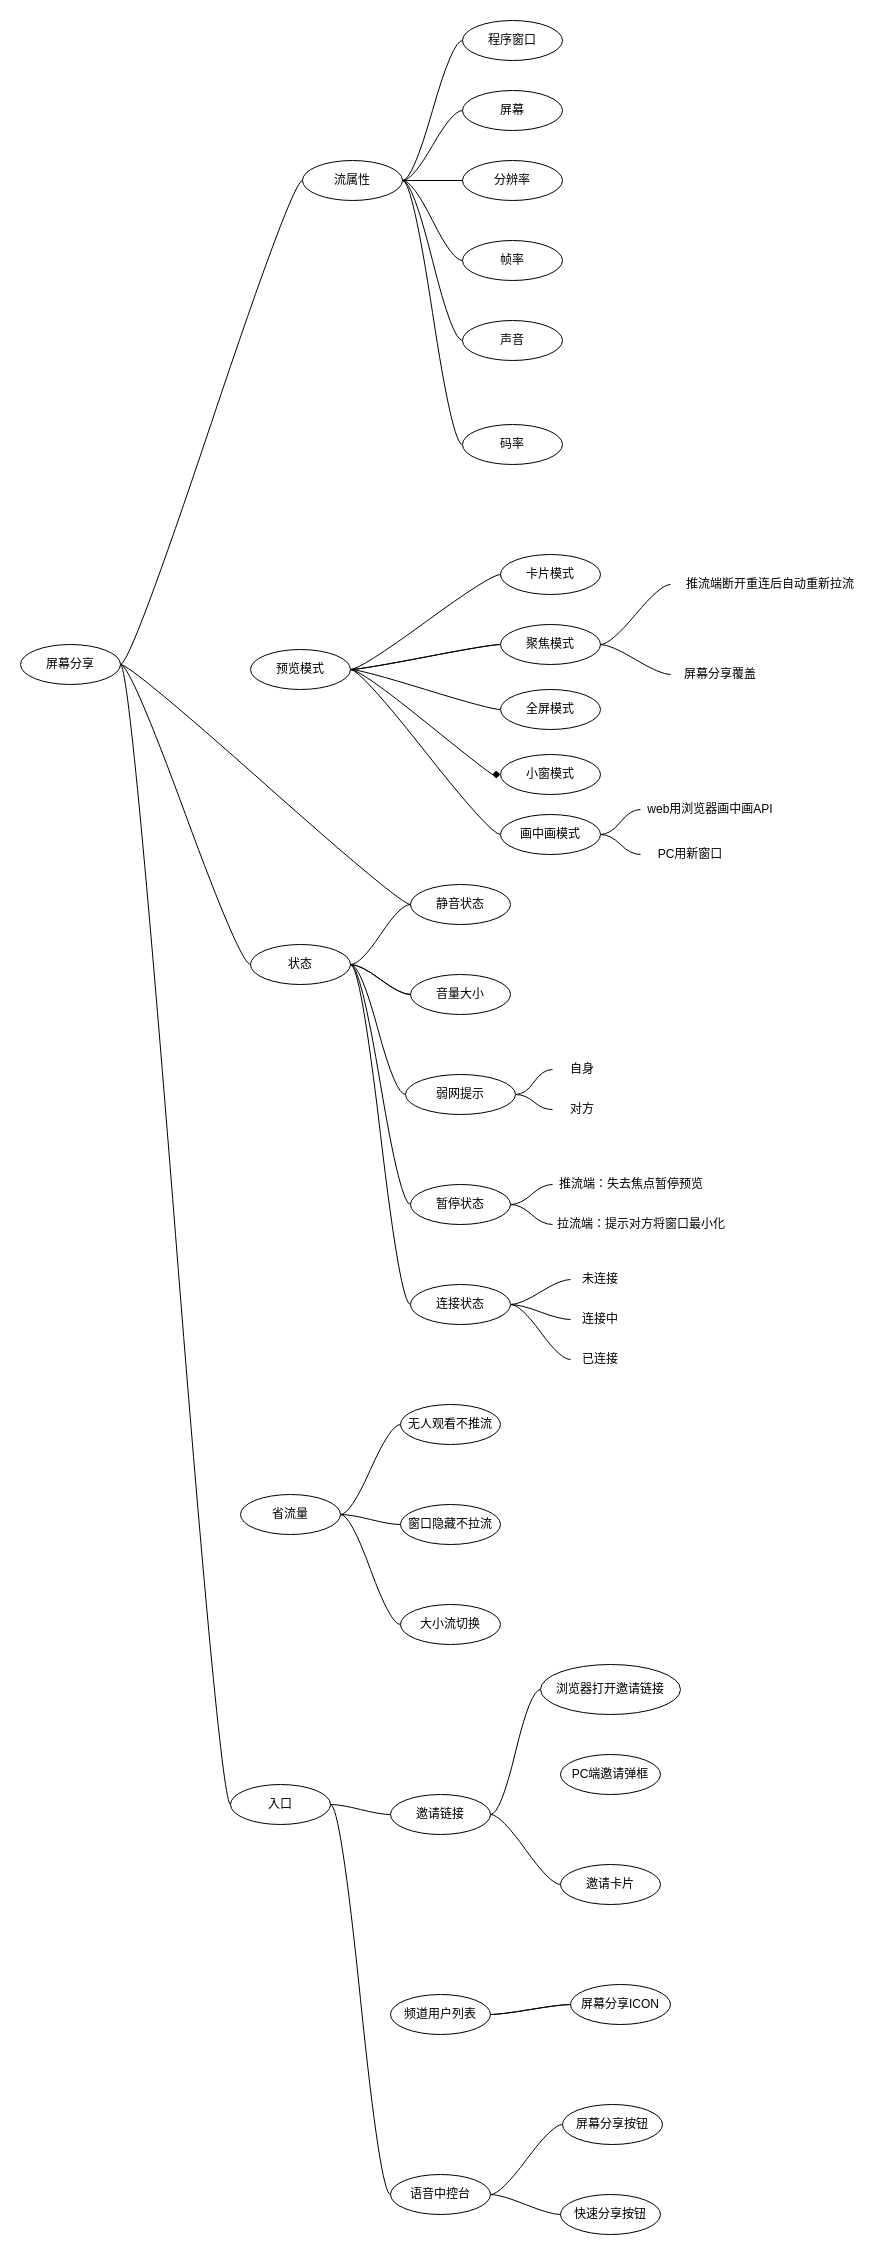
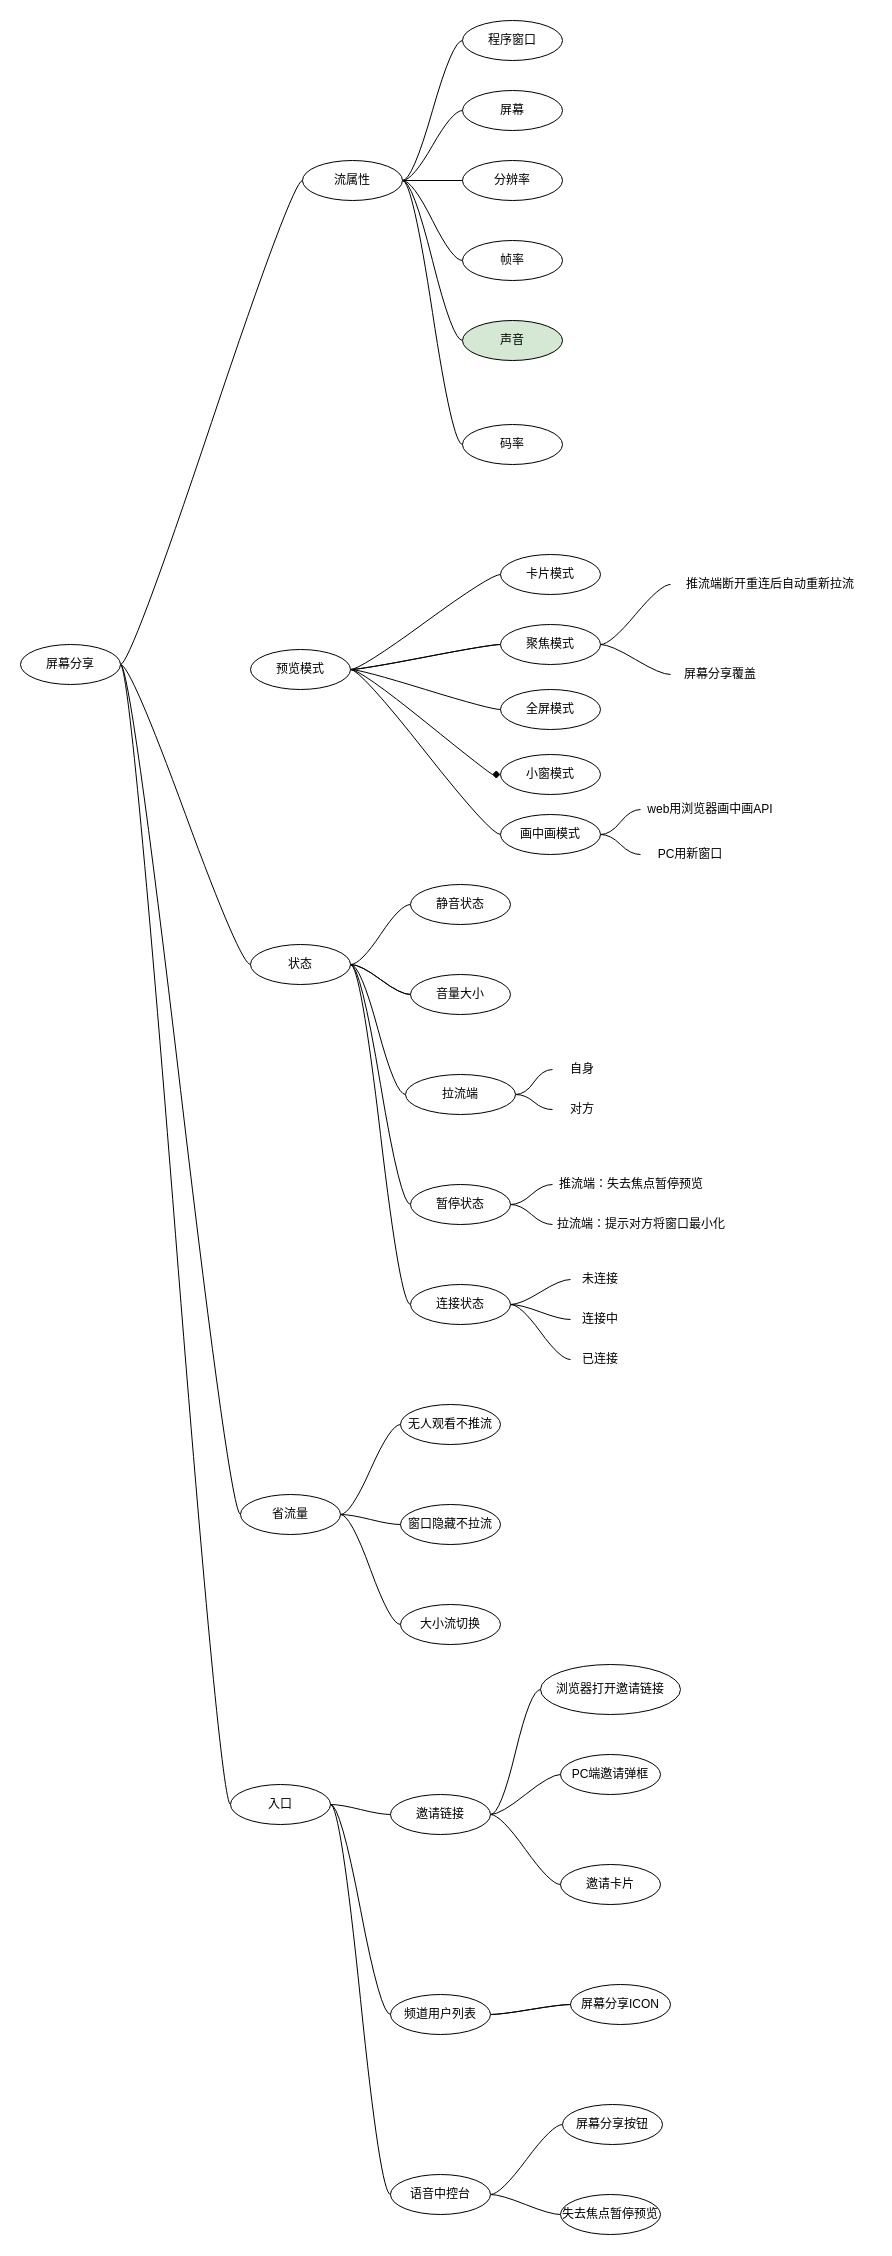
node "声音": fillcolor #ffffff -> #d5e8d4
edge "屏幕分享" -- "静音状态": now "屏幕分享" -- "省流量"
node "弱网提示": label "弱网提示" -> "拉流端"
edge "PC端邀请弹框" -- "邀请链接": added
edge "入口" -- "频道用户列表": added
node "快速分享按钮": label "快速分享按钮" -> "失去焦点暂停预览"
